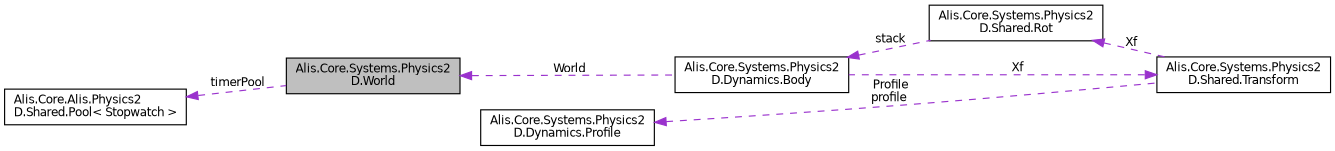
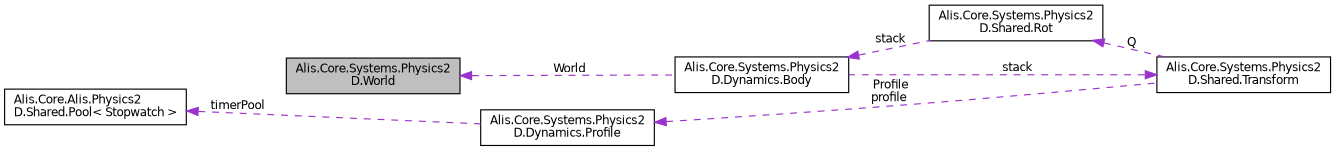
edge "Alis.Core.Systems.Physics2 D.Shared.Transform" -> "Alis.Core.Systems.Physics2 D.Shared.Rot": label " Xf" -> " Q"
edge "Alis.Core.Systems.Physics2 D.Dynamics.Body" -> "Alis.Core.Systems.Physics2 D.Shared.Transform": label " Xf" -> " stack"
edge "Alis.Core.Systems.Physics2 D.World" -> "Alis.Core.Alis.Physics2 D.Shared.Pool< Stopwatch >": now "Alis.Core.Systems.Physics2 D.Dynamics.Profile" -> "Alis.Core.Alis.Physics2 D.Shared.Pool< Stopwatch >"
